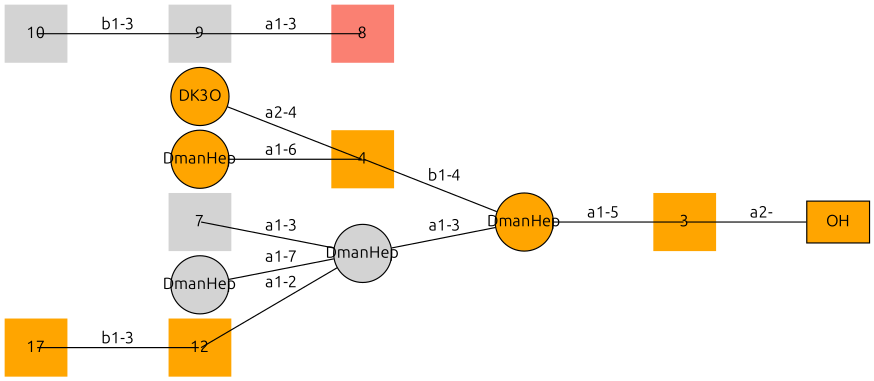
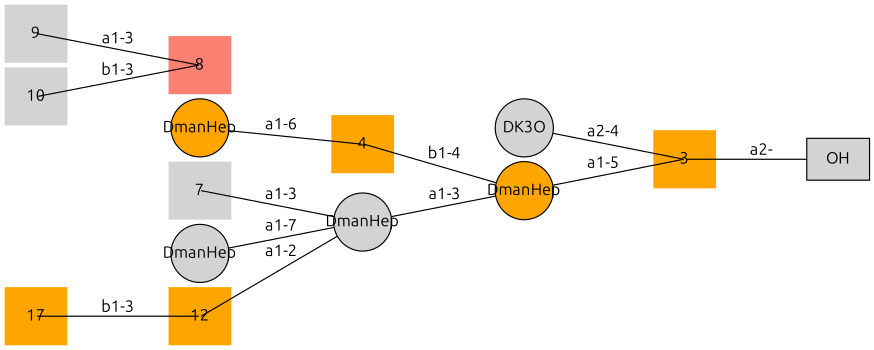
edge "10" -- "9": now "10" -- "8"
node "DK3O": fillcolor orange -> lightgrey
edge "DK3O" -- "4": now "DK3O" -- "3"
node "OH": fillcolor orange -> lightgrey
